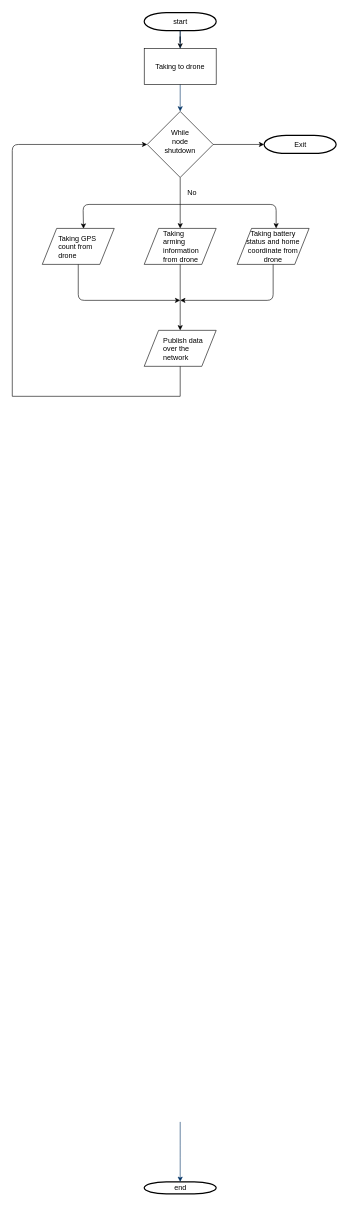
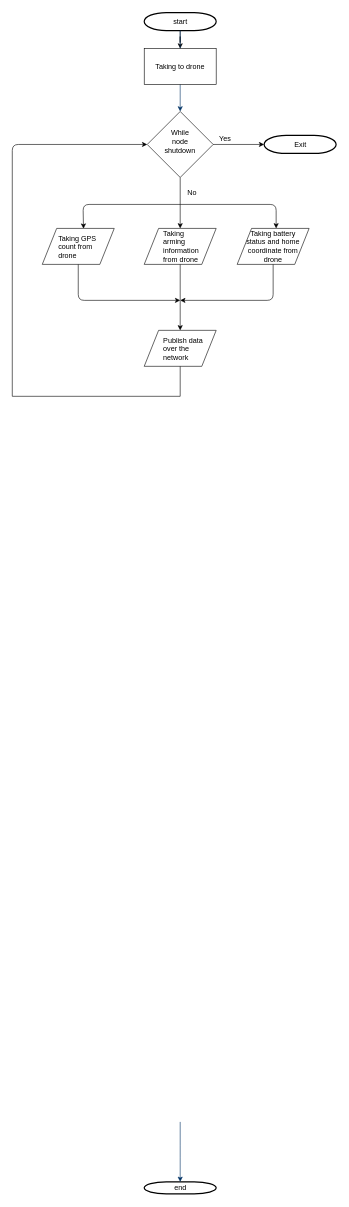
node "Yes": added
